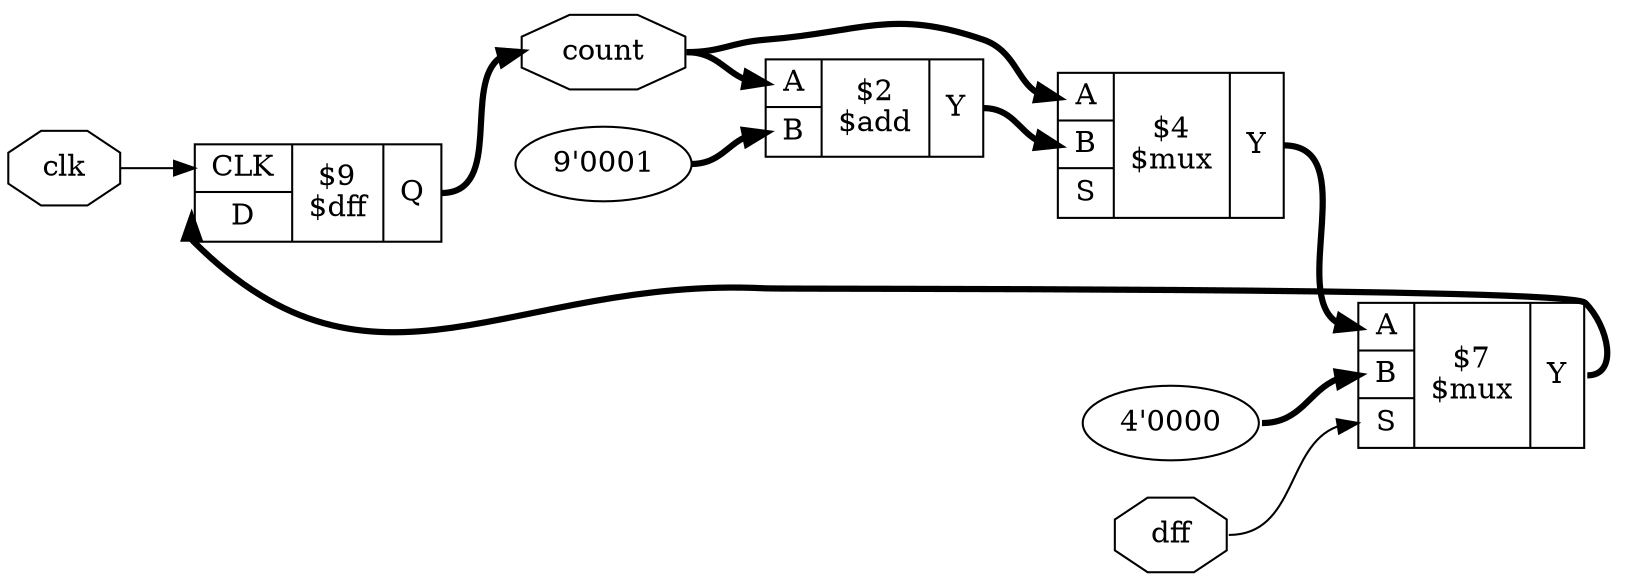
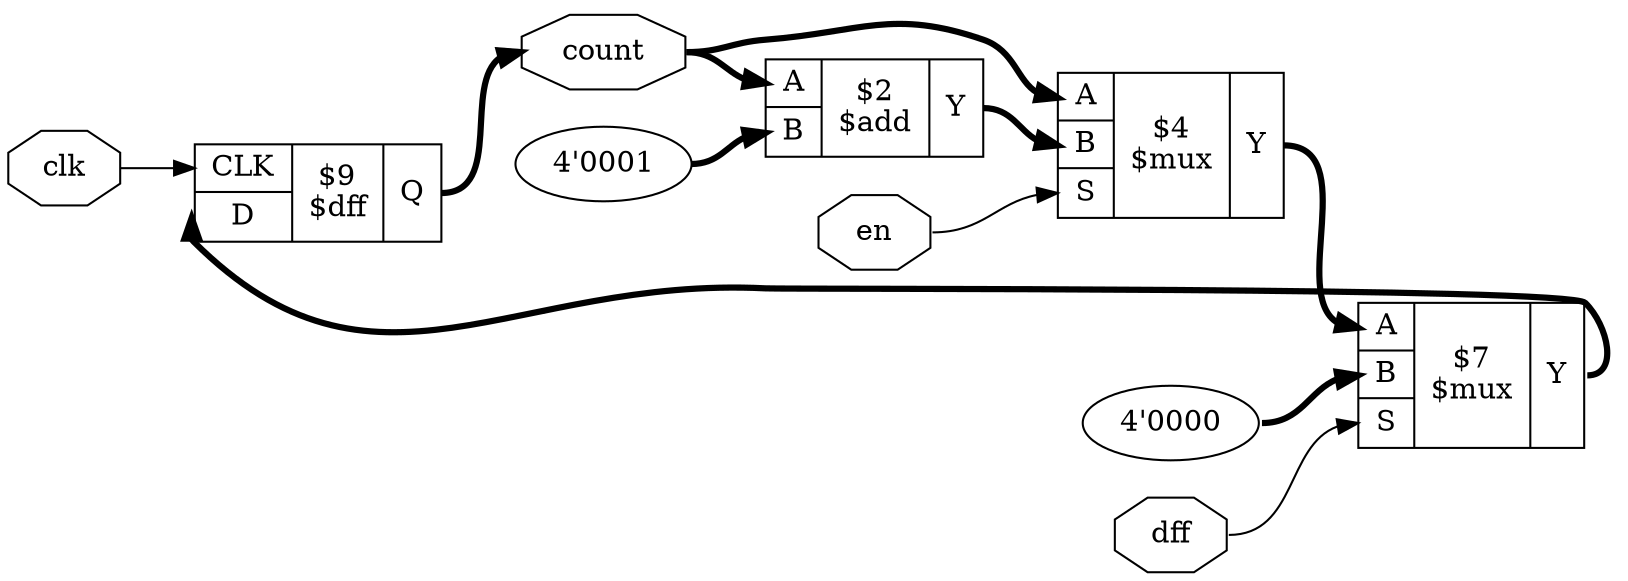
node "9'0001": label "9'0001" -> "4'0001"
node "en": added
